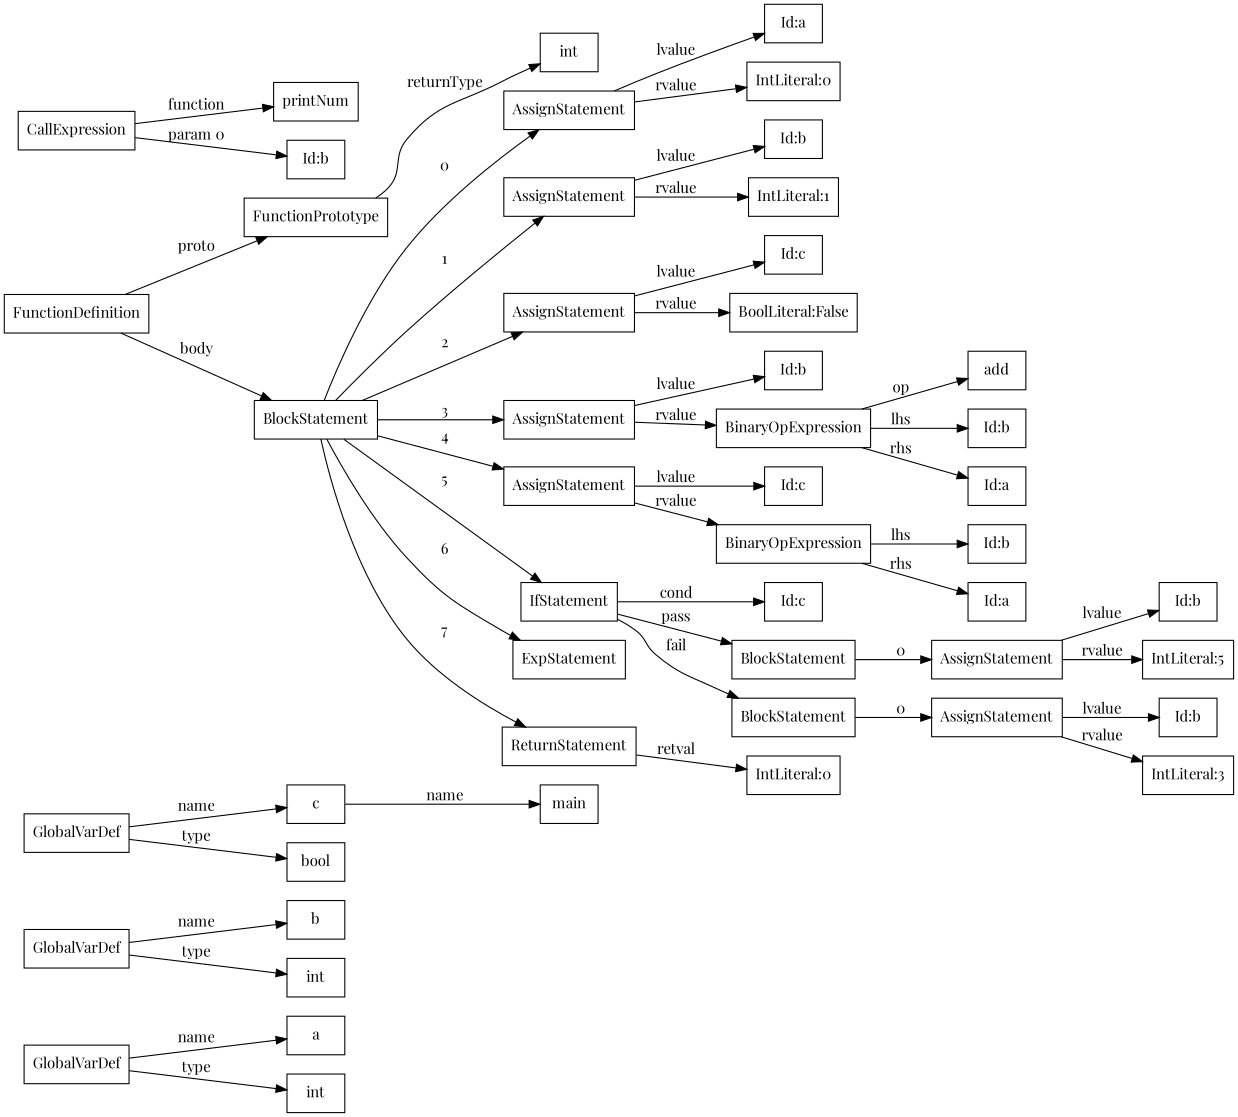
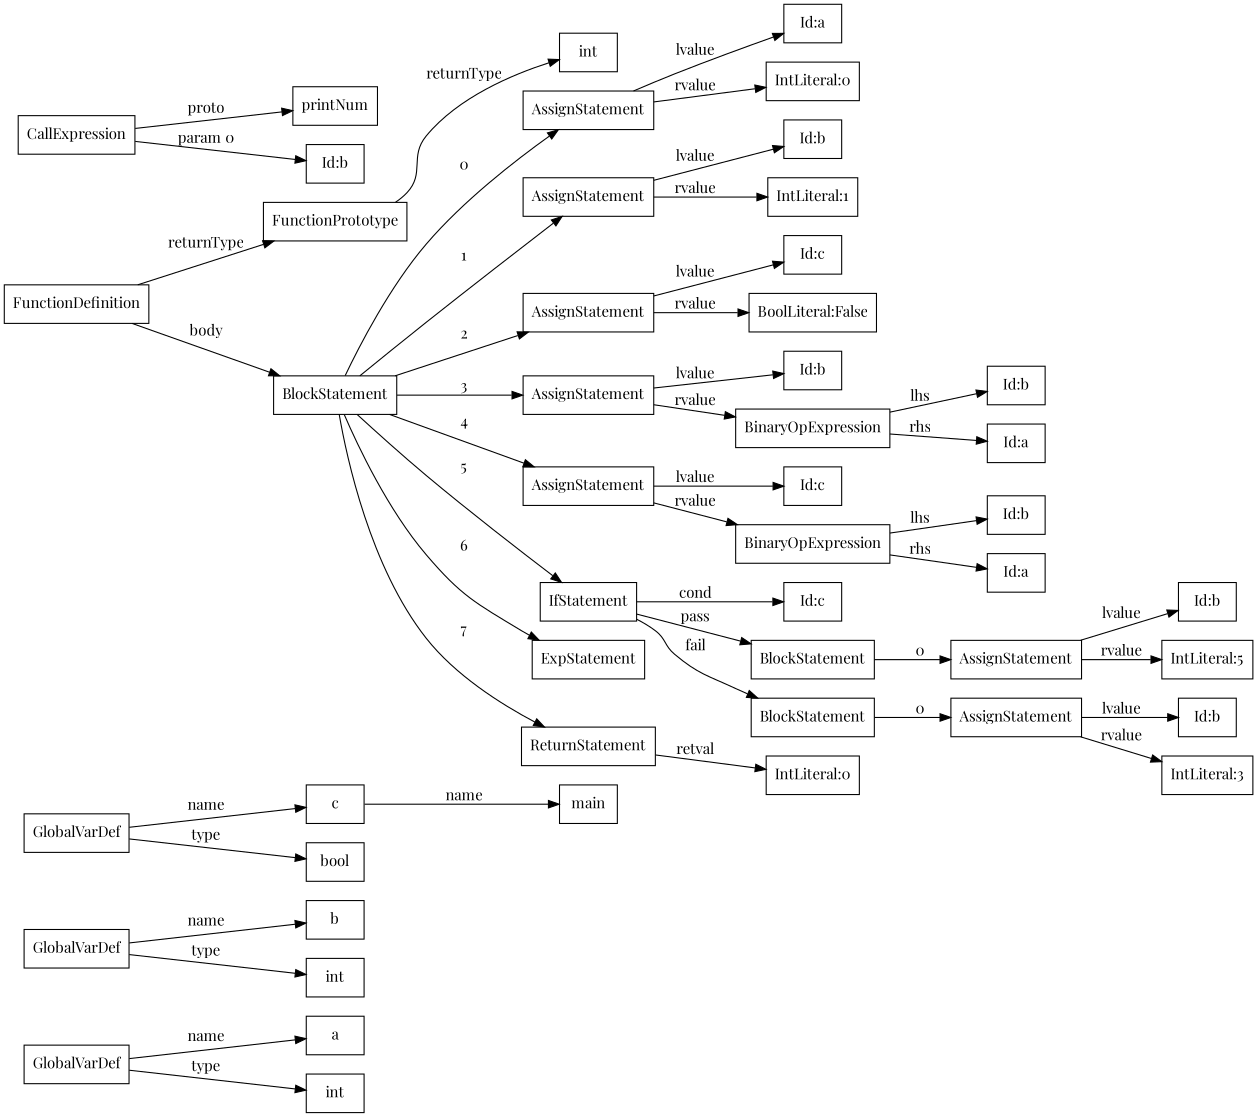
edge "CallExpression" -> "printNum": label "function" -> "proto"
edge "FunctionDefinition" -> "FunctionPrototype": label "proto" -> "returnType"
node "add": removed
